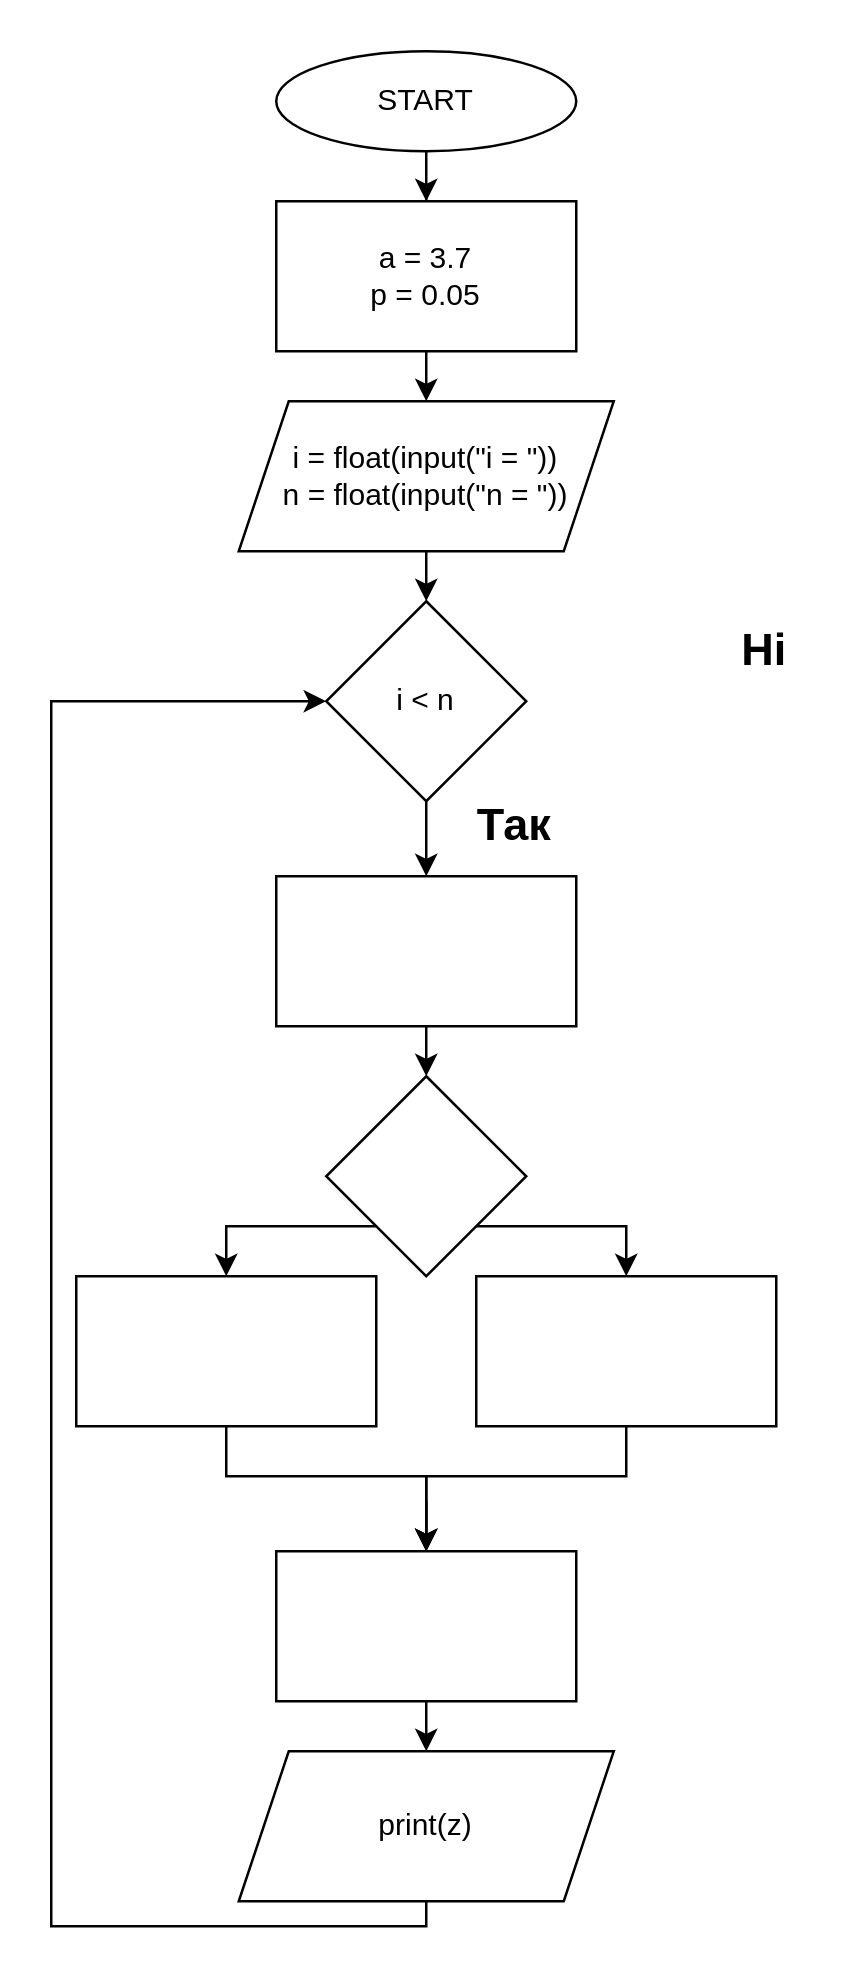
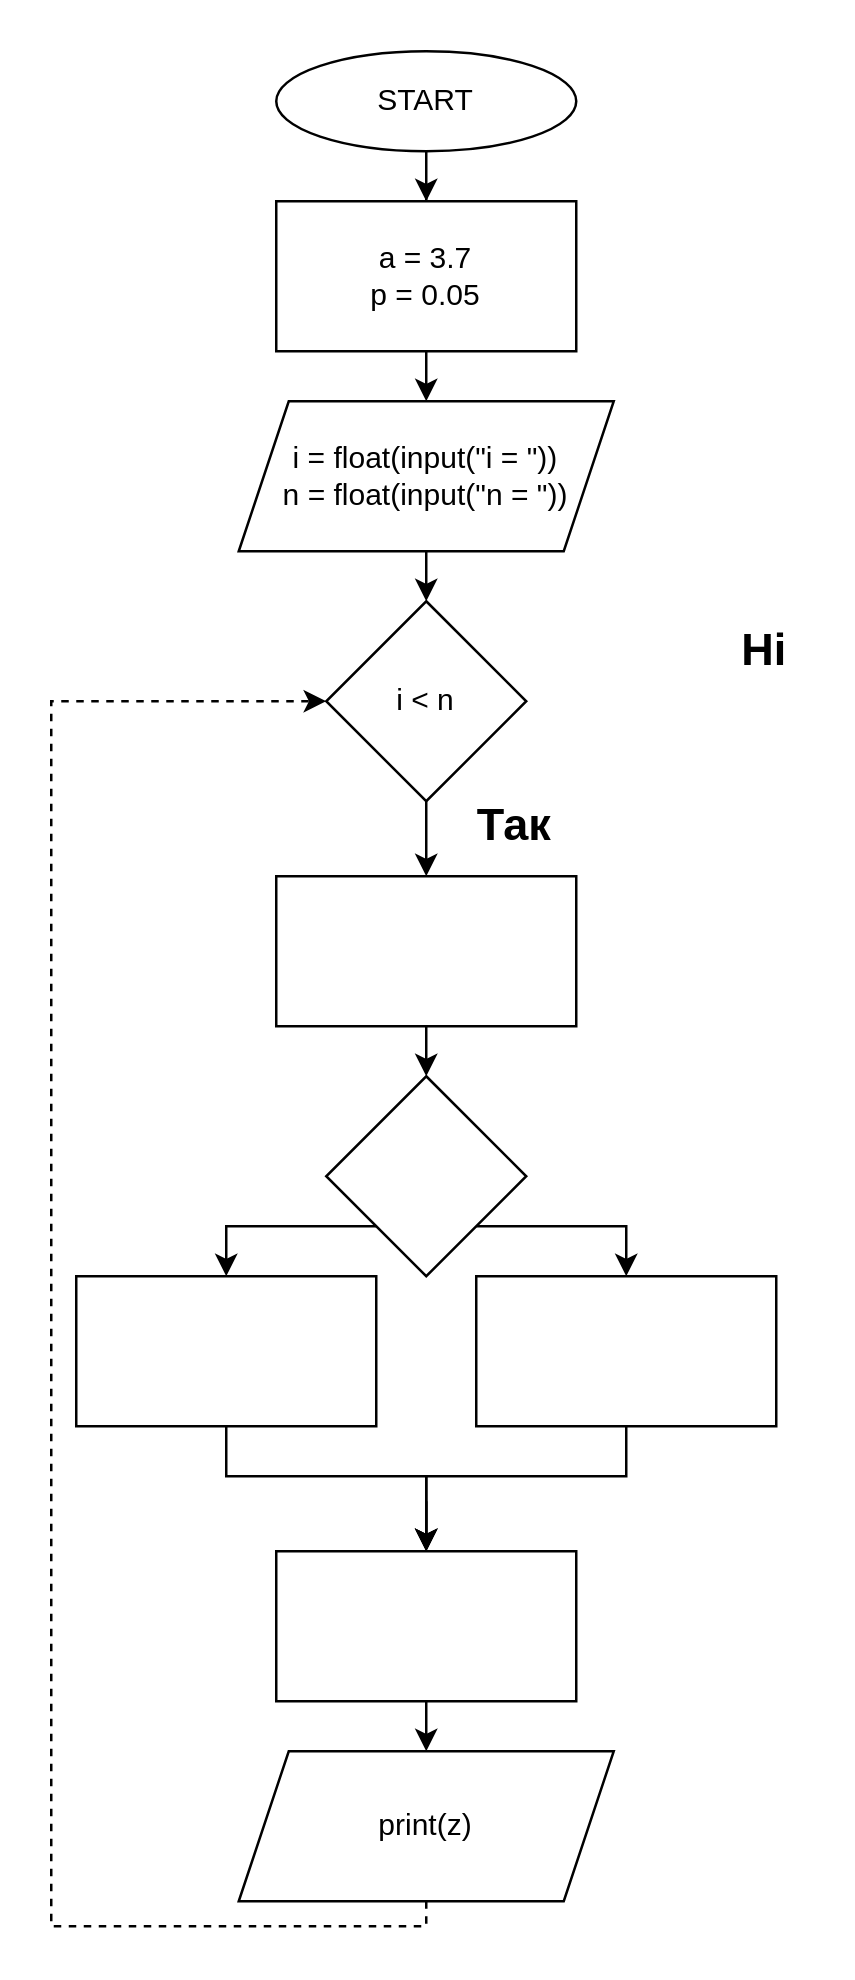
edge "print(z)" -> "i < n": style solid -> dashed
